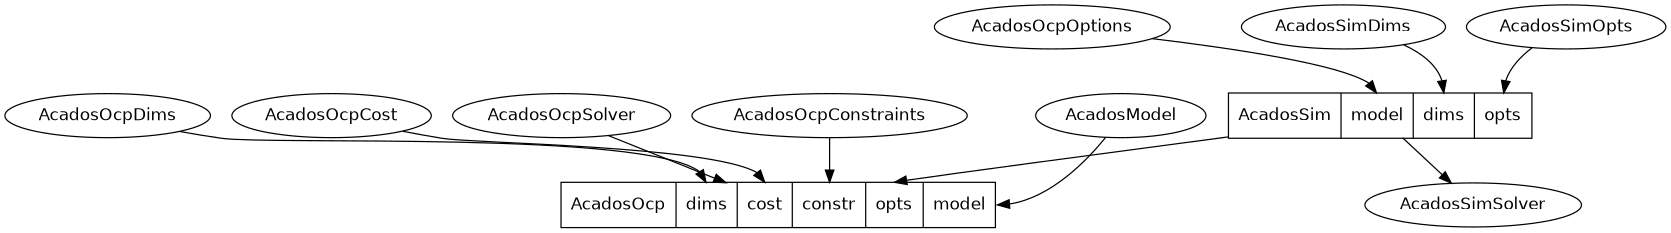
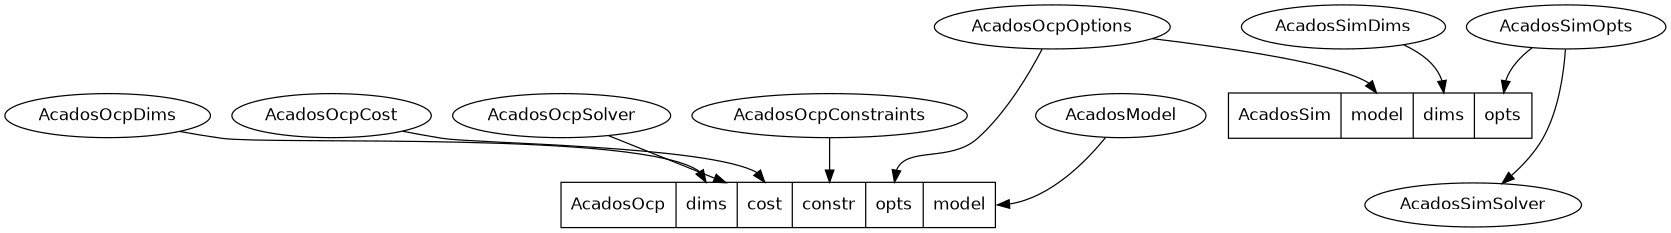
edge "AcadosSim" -> "AcadosSimSolver": now "AcadosSimOpts" -> "AcadosSimSolver"
edge "AcadosSim" -> "AcadosOcp": now "AcadosOcpOptions" -> "AcadosOcp"
